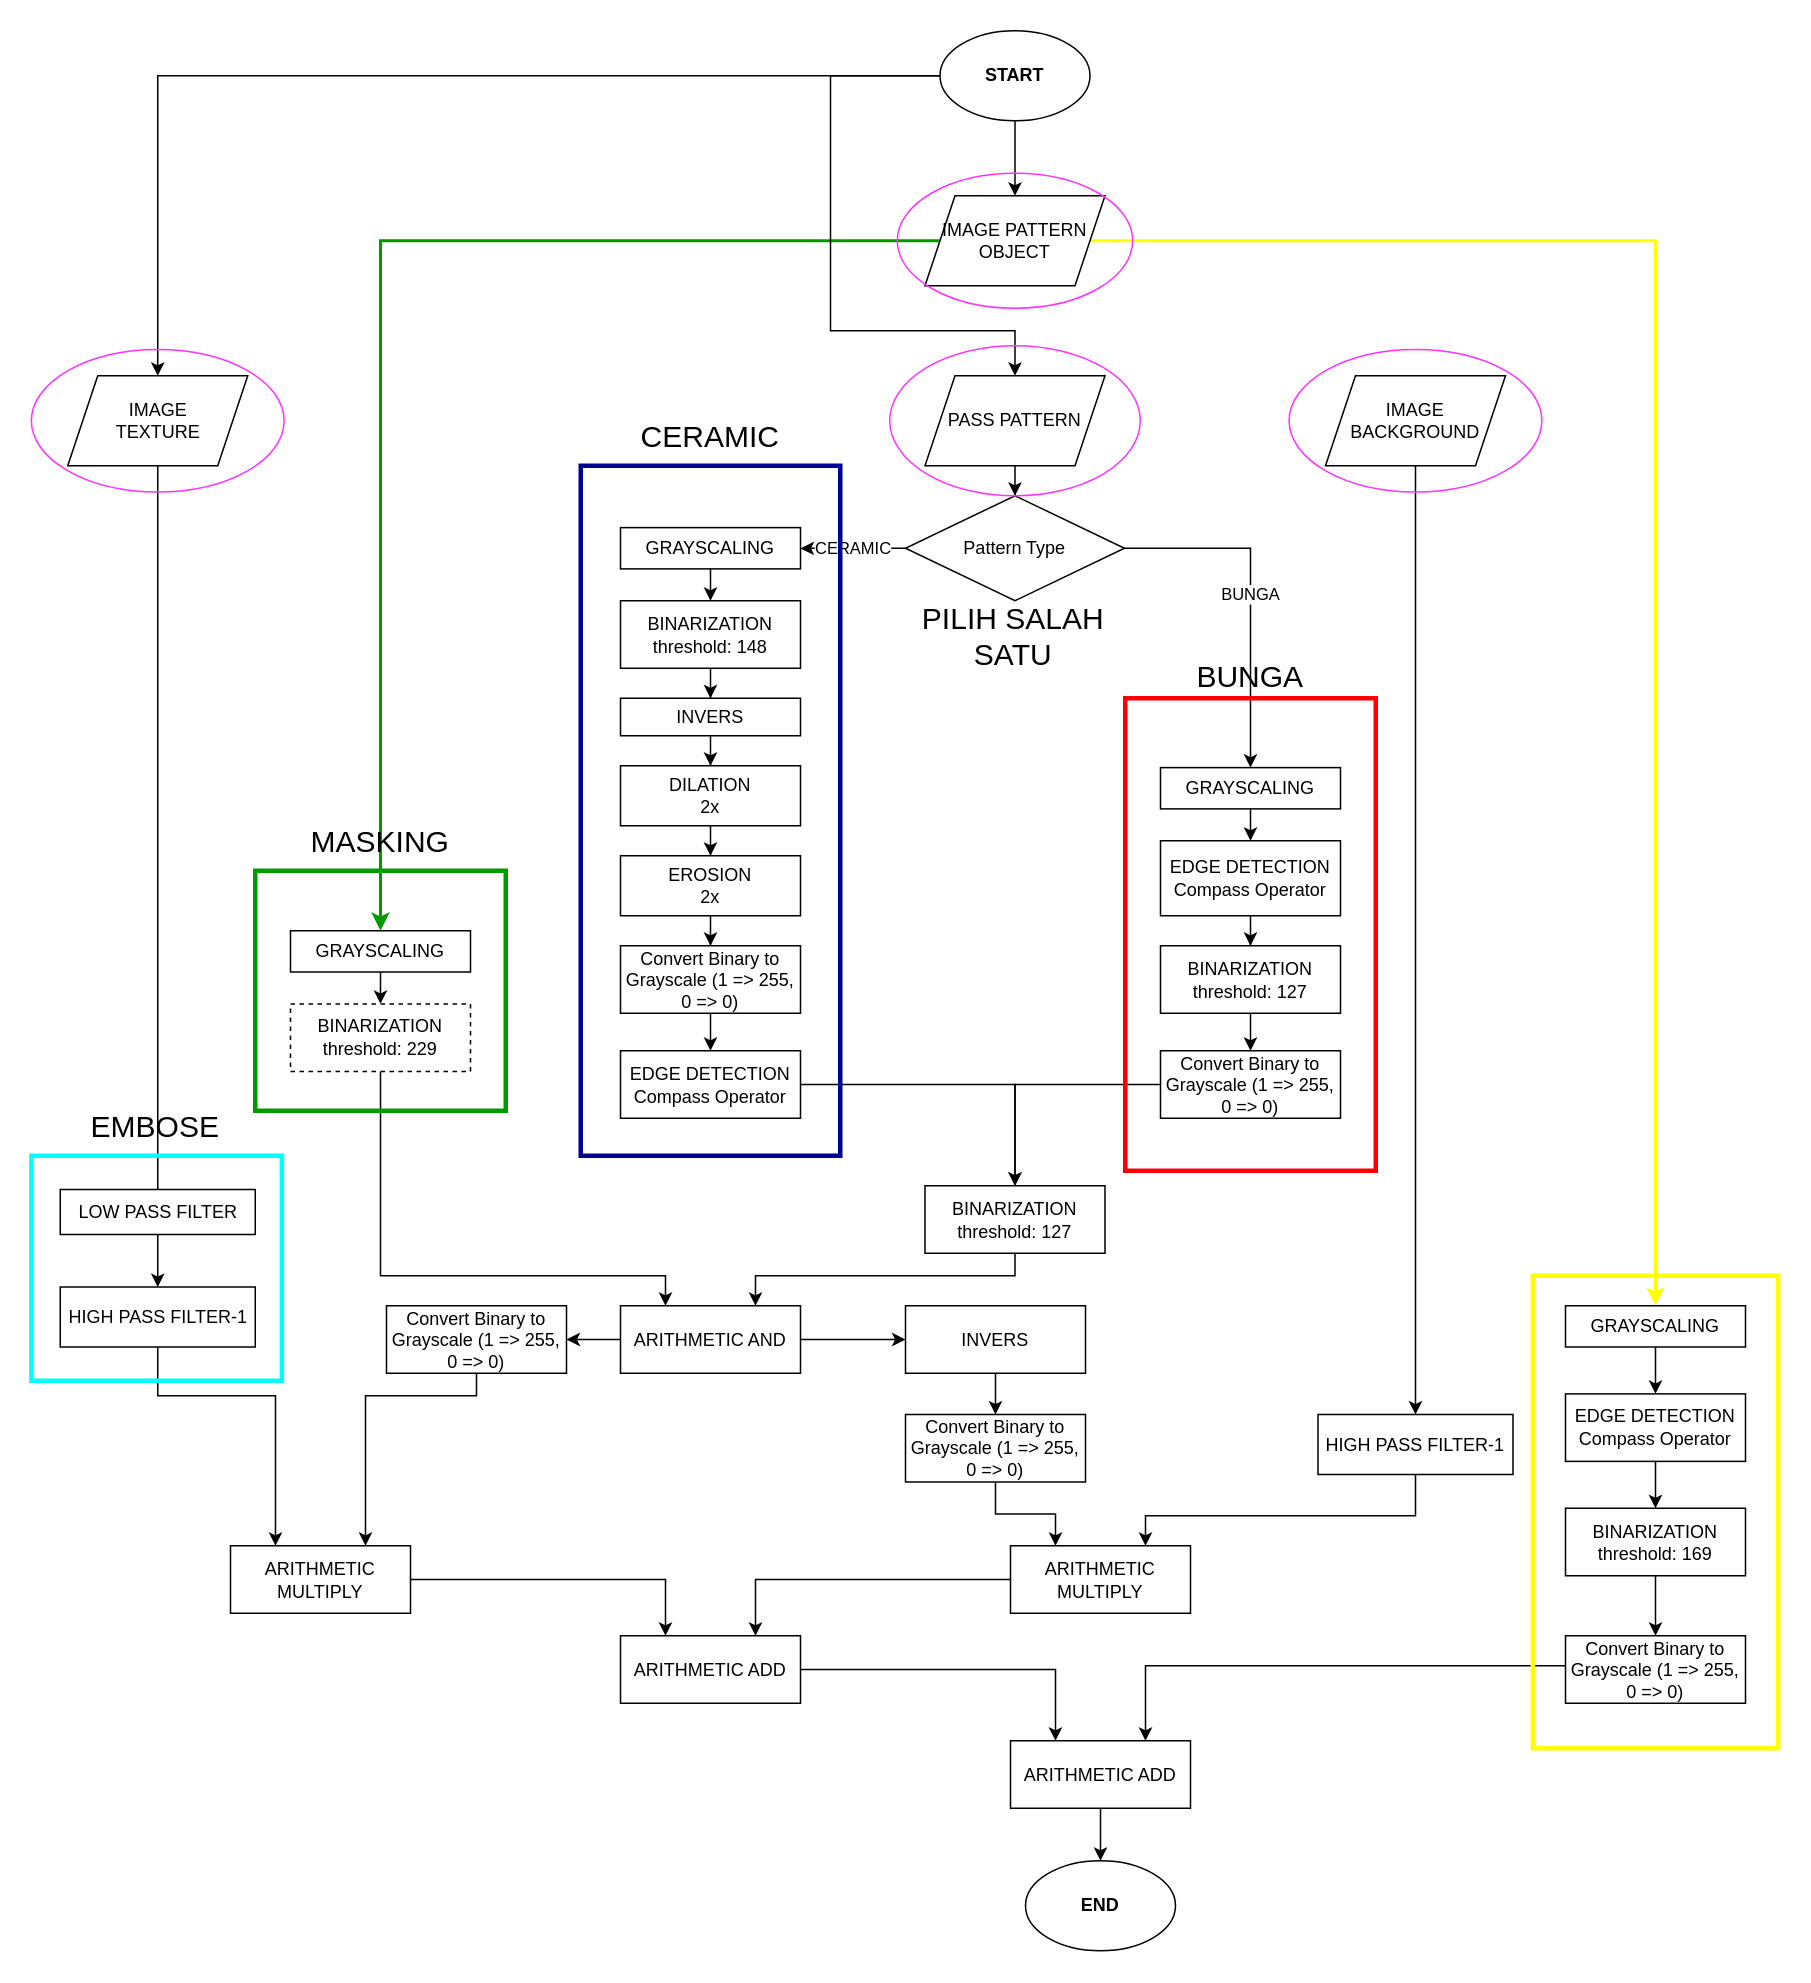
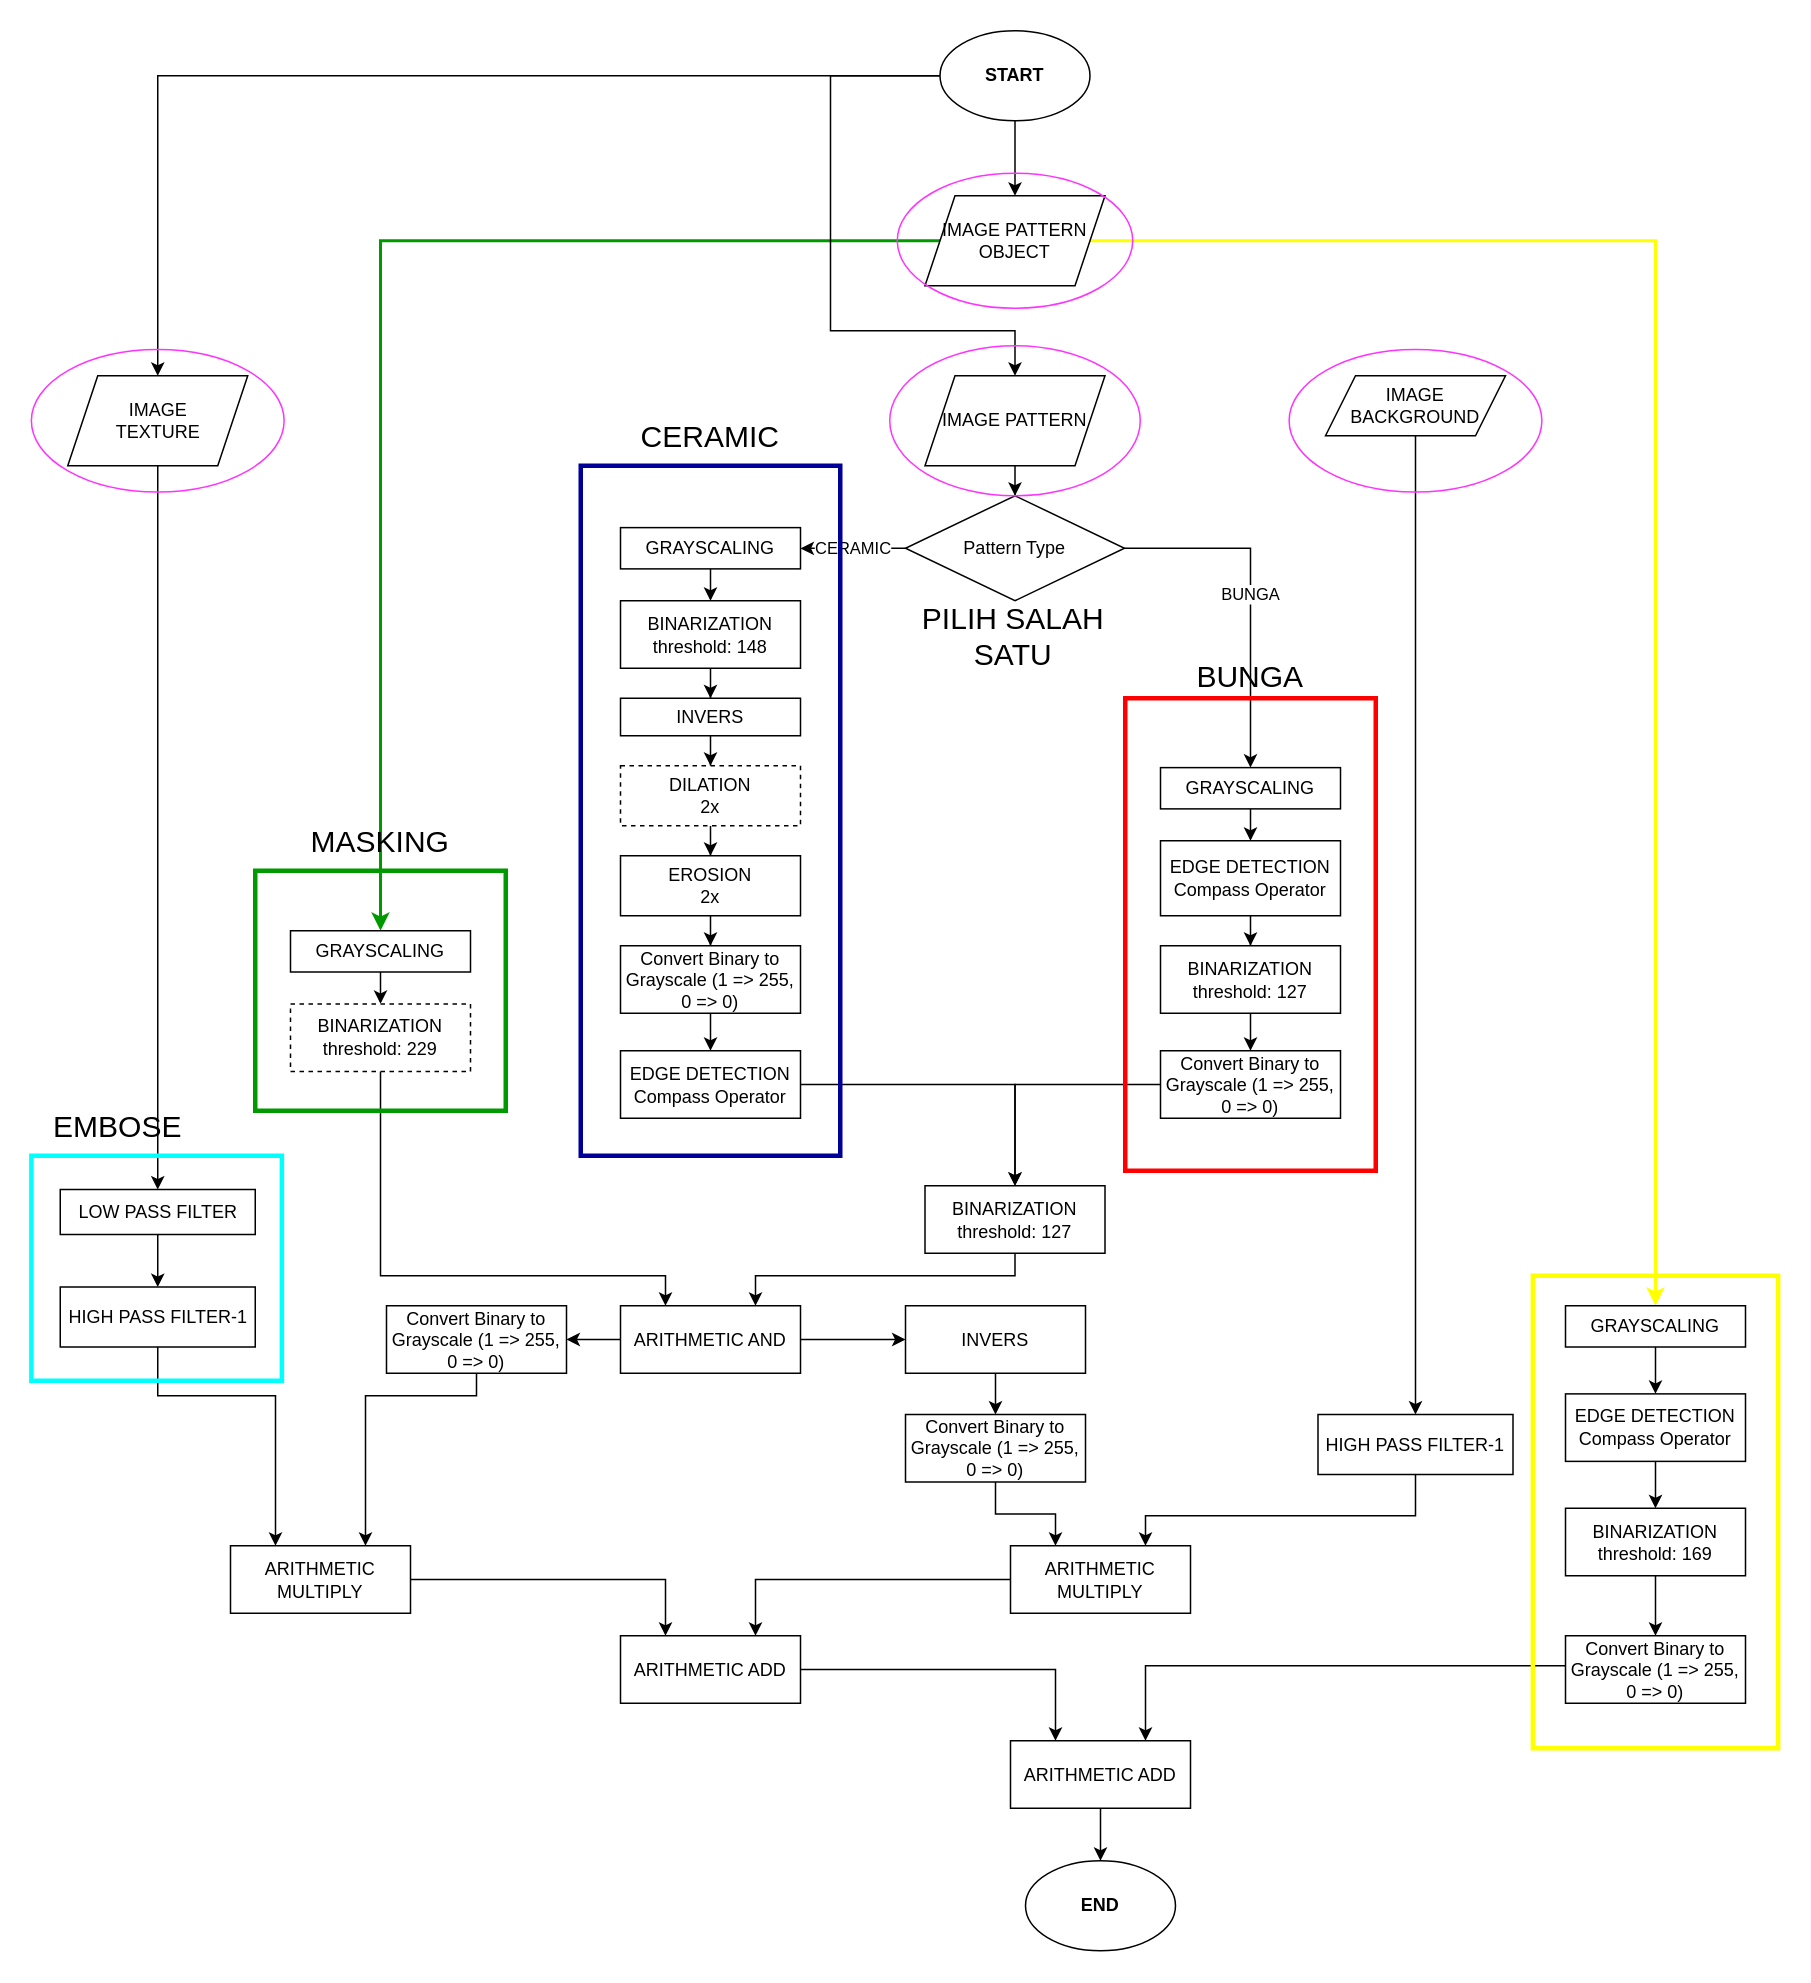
node "PASS PATTERN": label "PASS PATTERN" -> "IMAGE PATTERN"
node "IMAGE BACKGROUND": size 180x90 -> 180x60
node "DILATION 2x": style solid -> dashed
node "EMBOSE": moved (155, 1126) -> (118, 1126)
edge "IMAGE TEXTURE" -- "LOW PASS FILTER": arrowhead none -> classic
